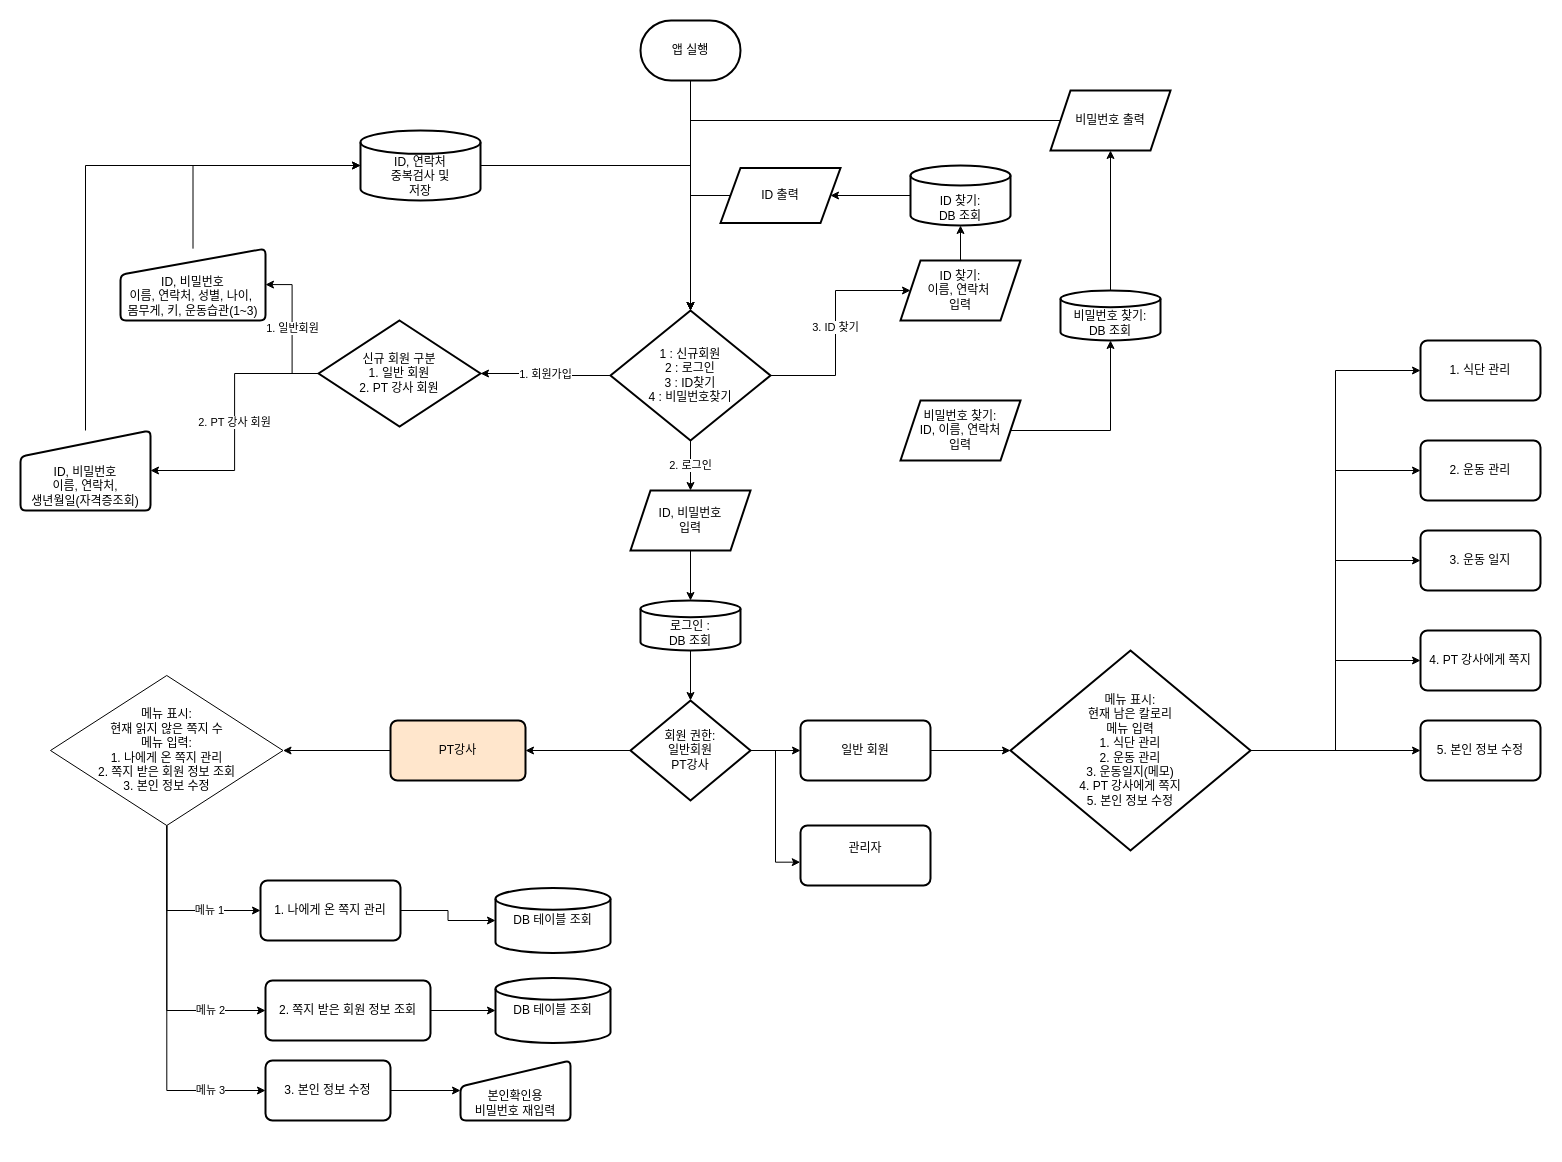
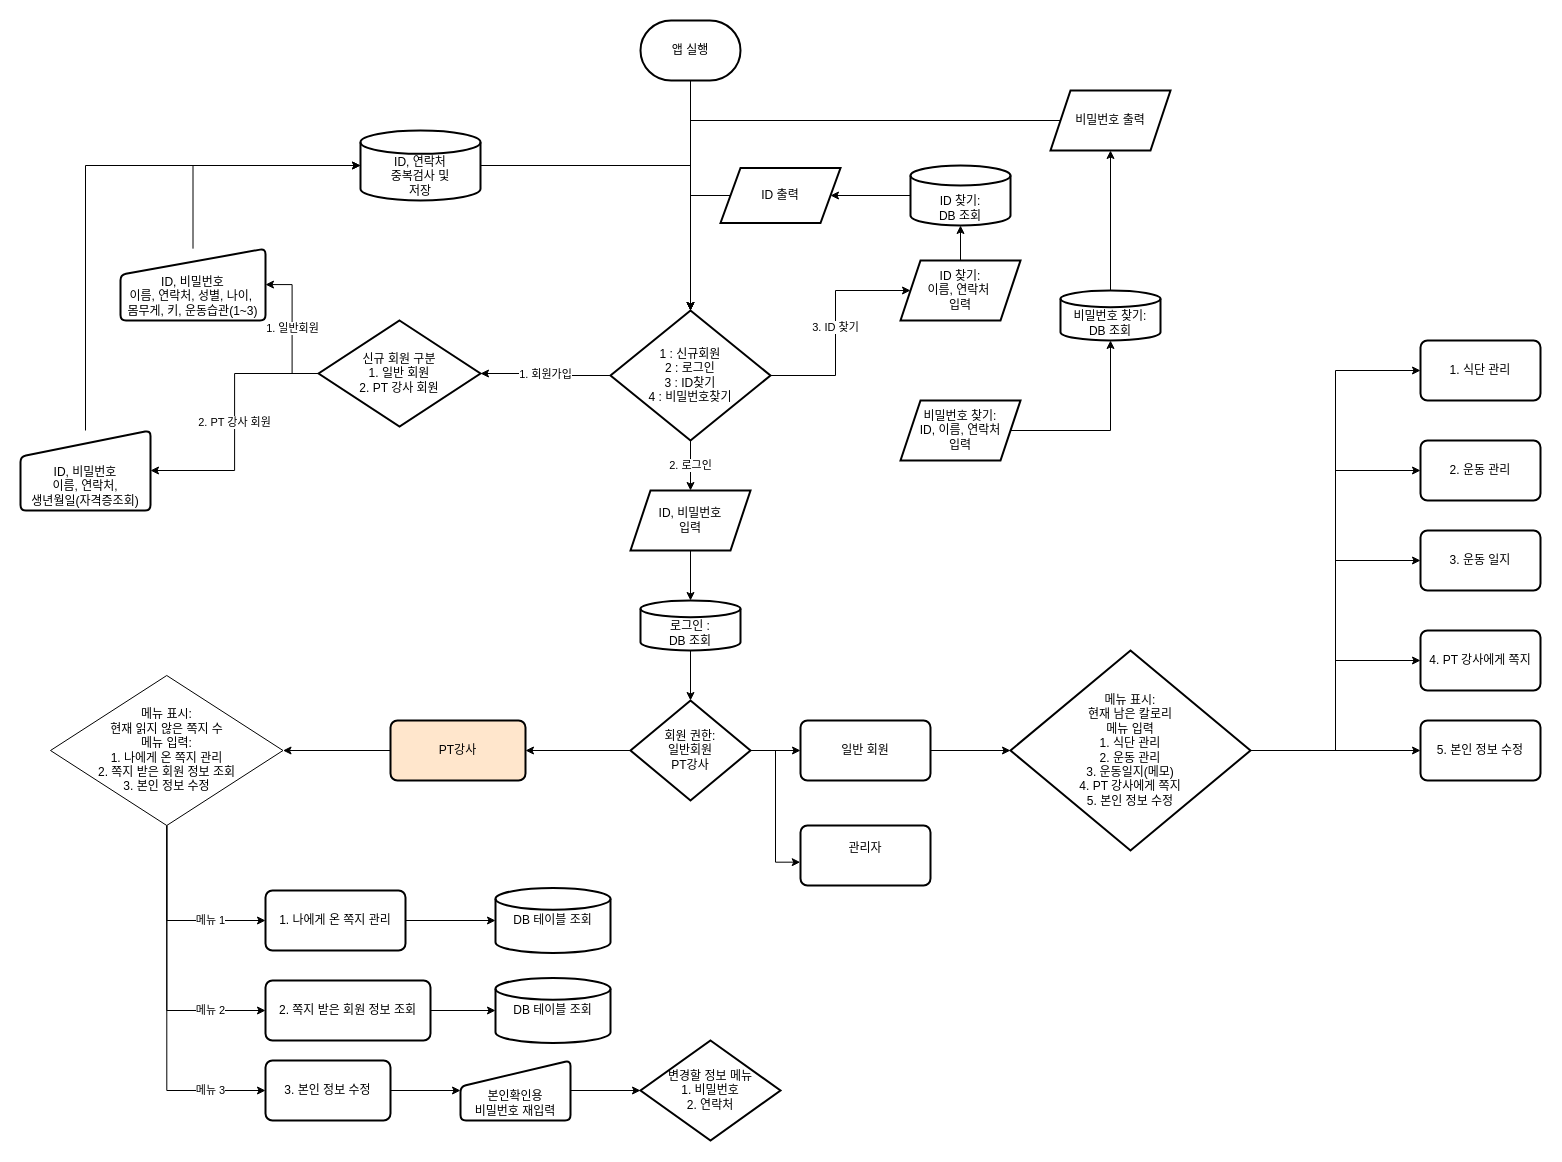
node "1. 나에게 온 쪽지 관리": moved (331, 911) -> (336, 921)
edge "본인확인용 비밀번호 재입력" -> "변경할 정보 메뉴 1. 비밀번호 2. 연락처": added
node "변경할 정보 메뉴 1. 비밀번호 2. 연락처": added
